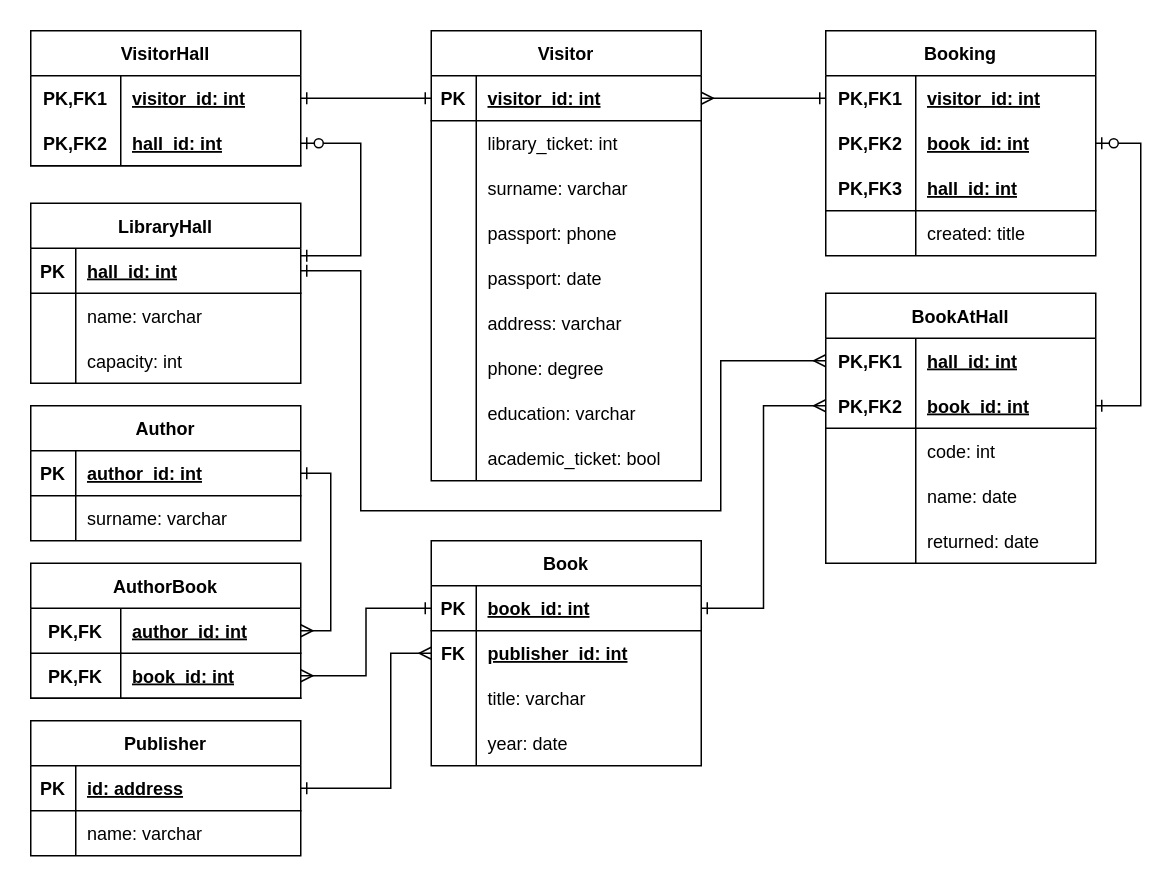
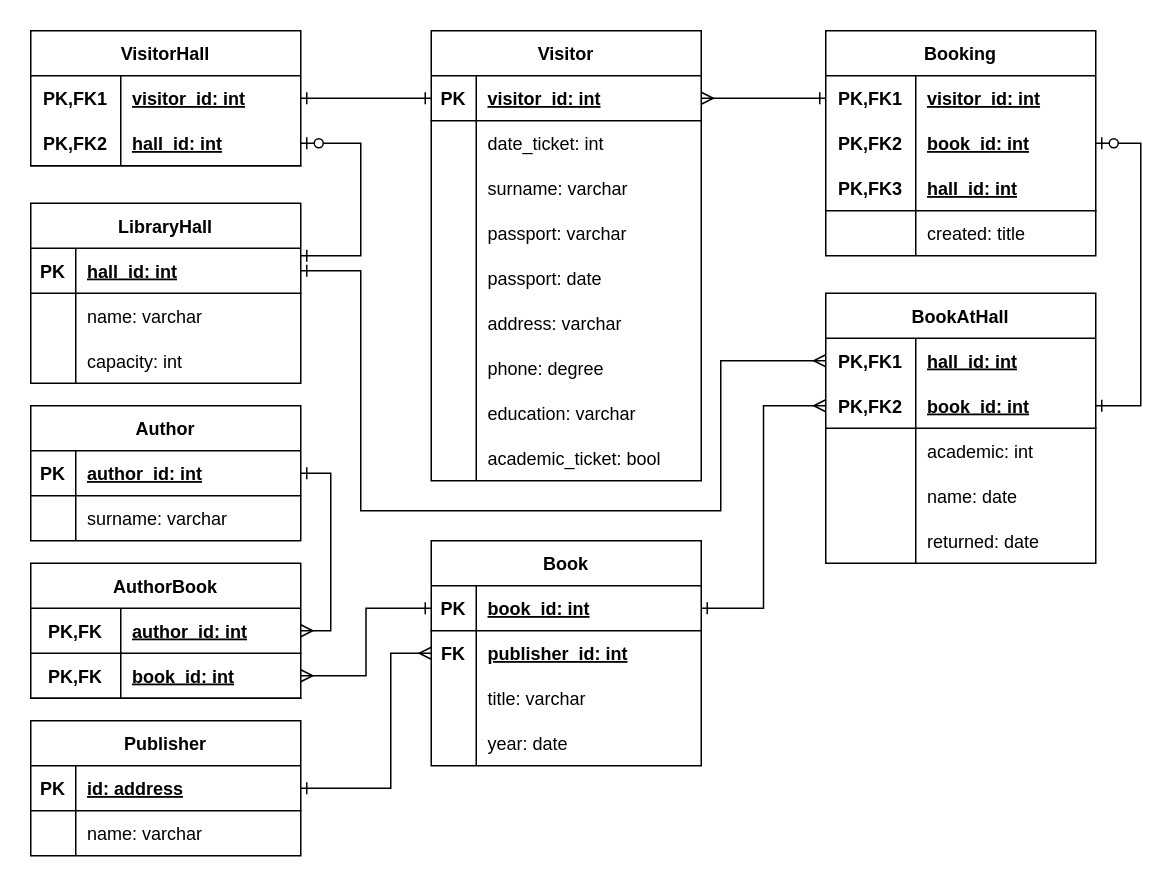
node "library_ticket: int": label "library_ticket: int" -> "date_ticket: int"
node "passport: phone": label "passport: phone" -> "passport: varchar"
node "code: int": label "code: int" -> "academic: int"
